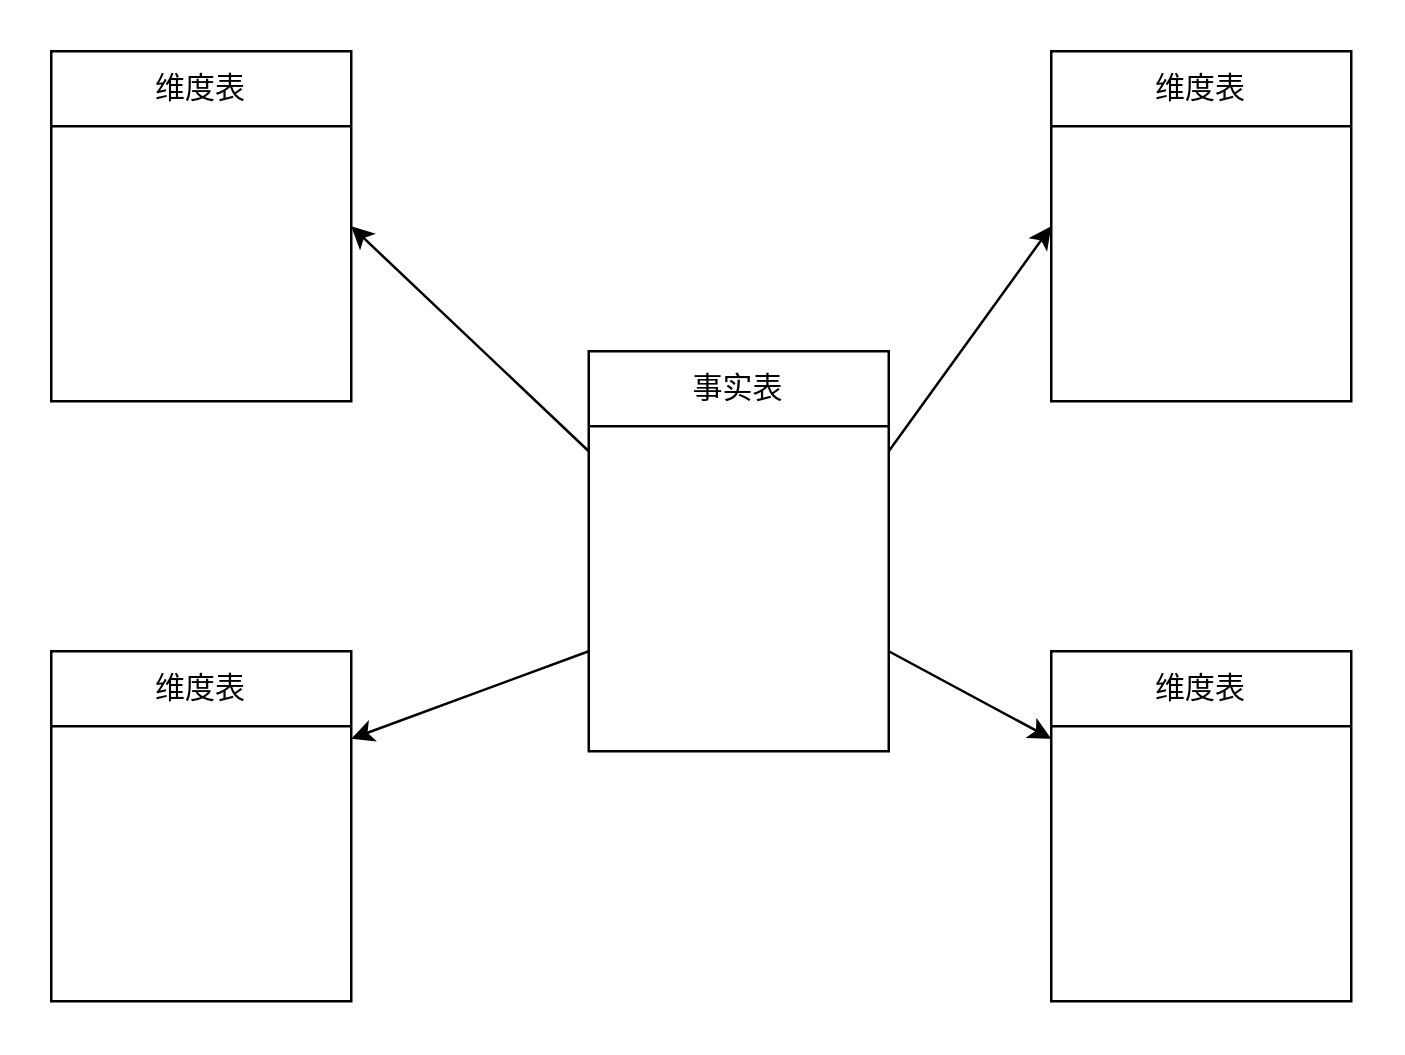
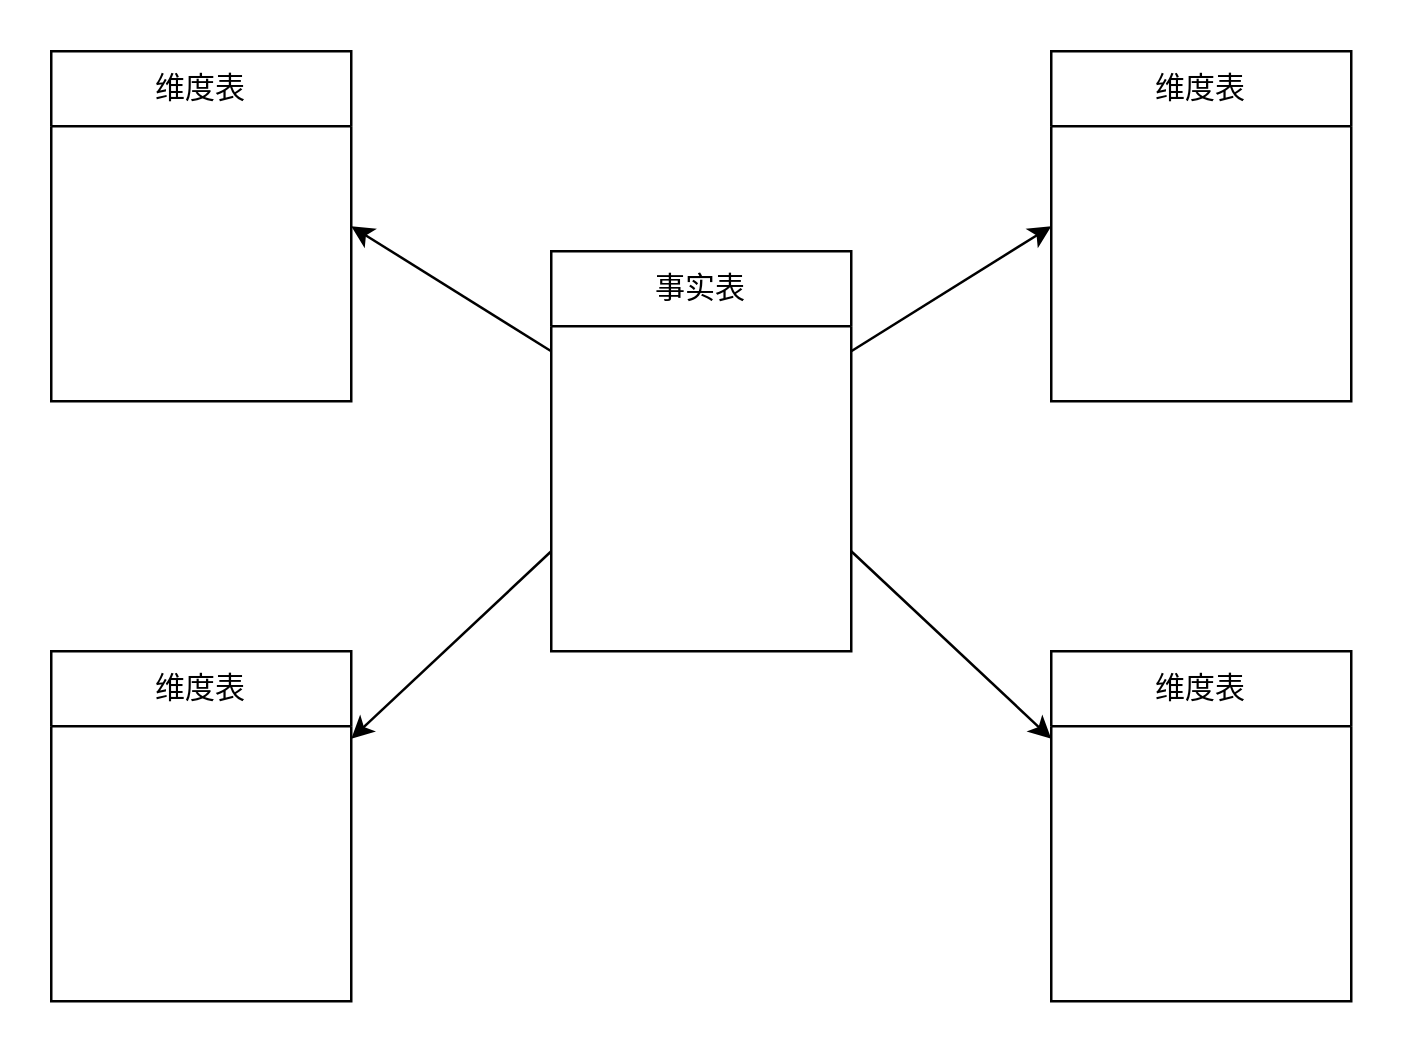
node "事实表": moved (739, 551) -> (701, 451)
